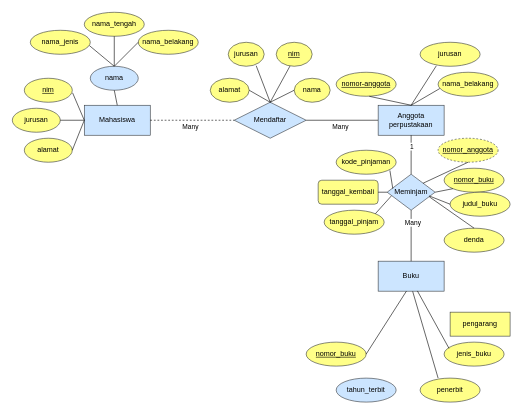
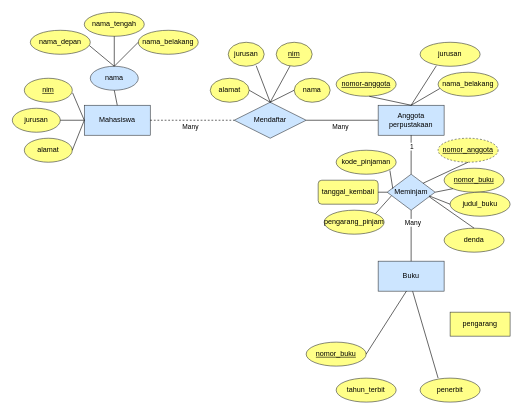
node "nama_jenis": label "nama_jenis" -> "nama_depan"
node "tanggal_pinjam": label "tanggal_pinjam" -> "pengarang_pinjam"
edge "Buku" -- "jenis_buku": removed
node "jenis_buku": removed
node "tahun_terbit": fillcolor #cce5ff -> #ffff88
